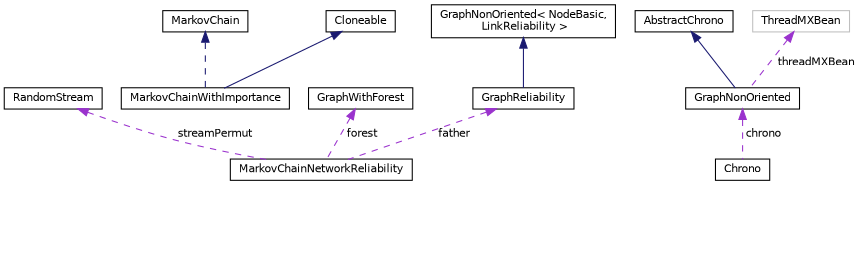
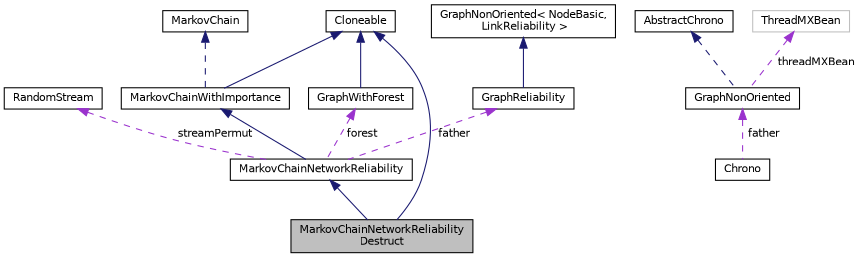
edge "GraphNonOriented" -> "AbstractChrono": style solid -> dashed
edge "GraphWithForest" -> "Cloneable": added
edge "Chrono" -> "GraphNonOriented": label " chrono" -> " father"
edge "MarkovChainNetworkReliability" -> "MarkovChainWithImportance": added
node "MarkovChainNetworkReliability Destruct": added
